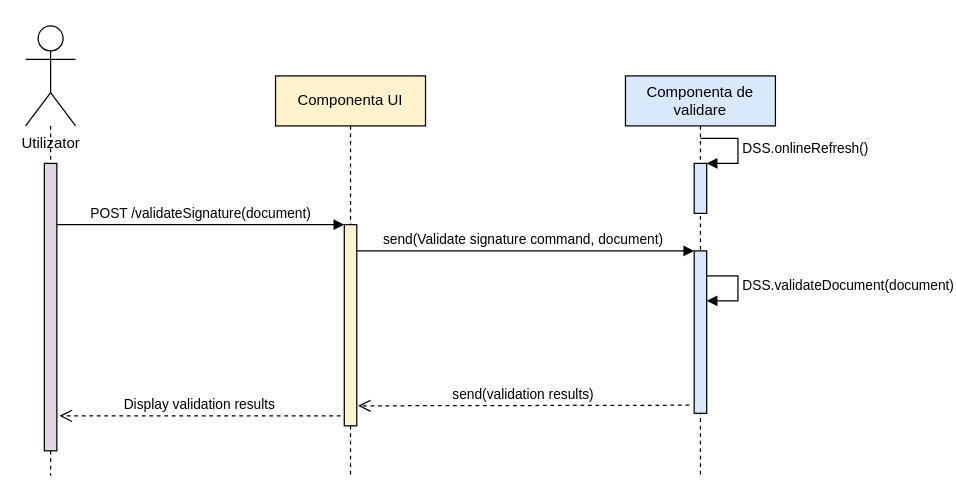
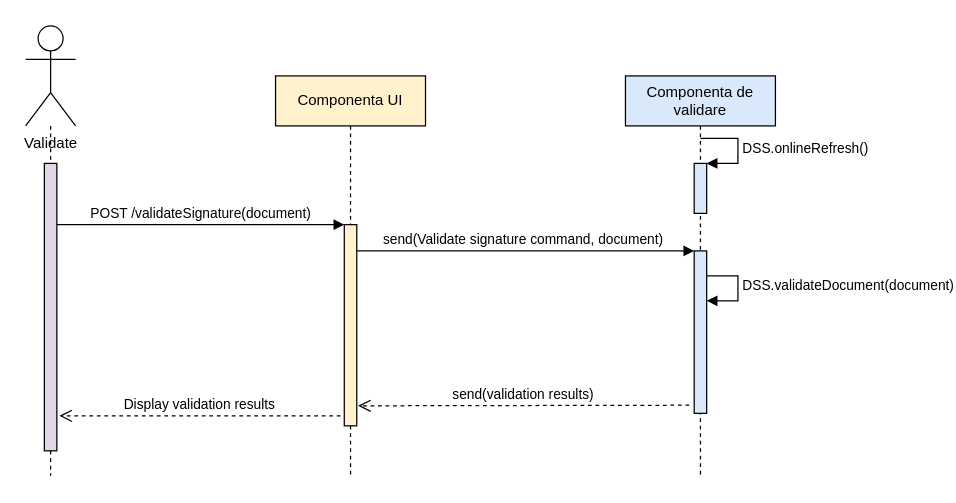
node "Utilizator": label "Utilizator" -> "Validate"
